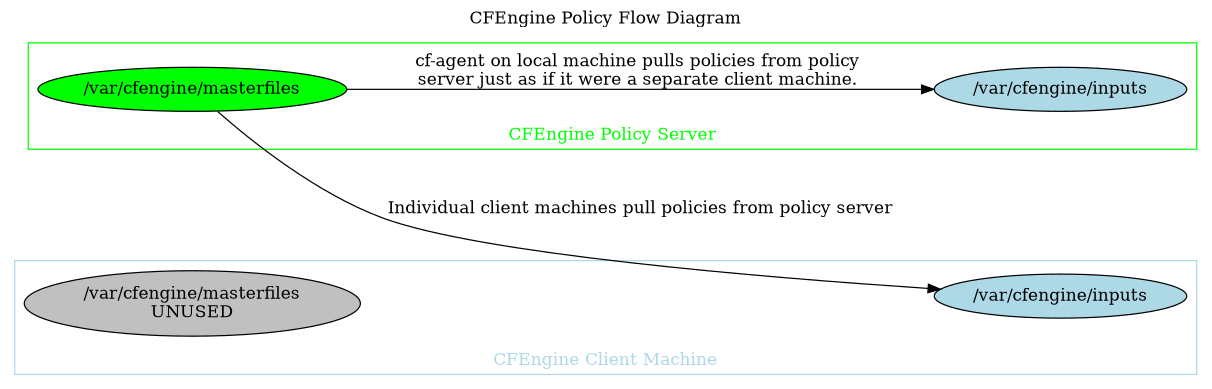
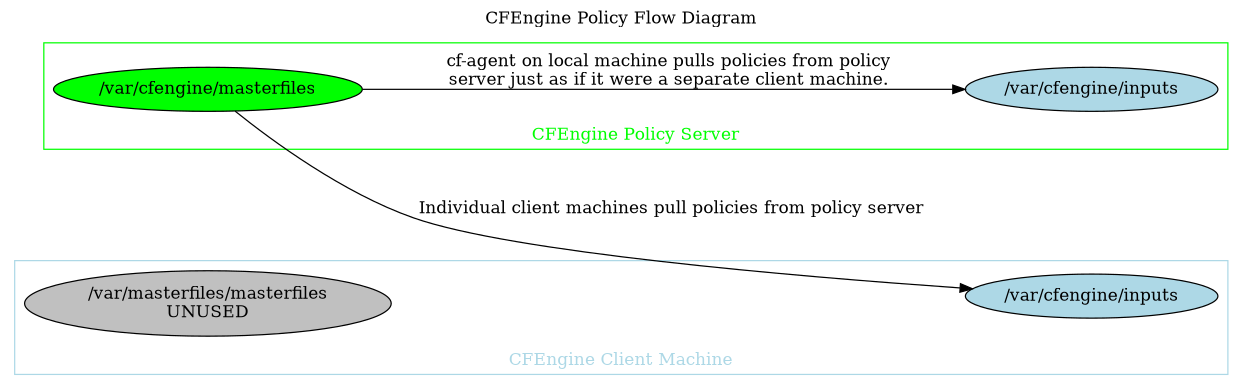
node "/var/cfengine/masterfiles UNUSED": label "/var/cfengine/masterfiles UNUSED" -> "/var/masterfiles/masterfiles UNUSED"
